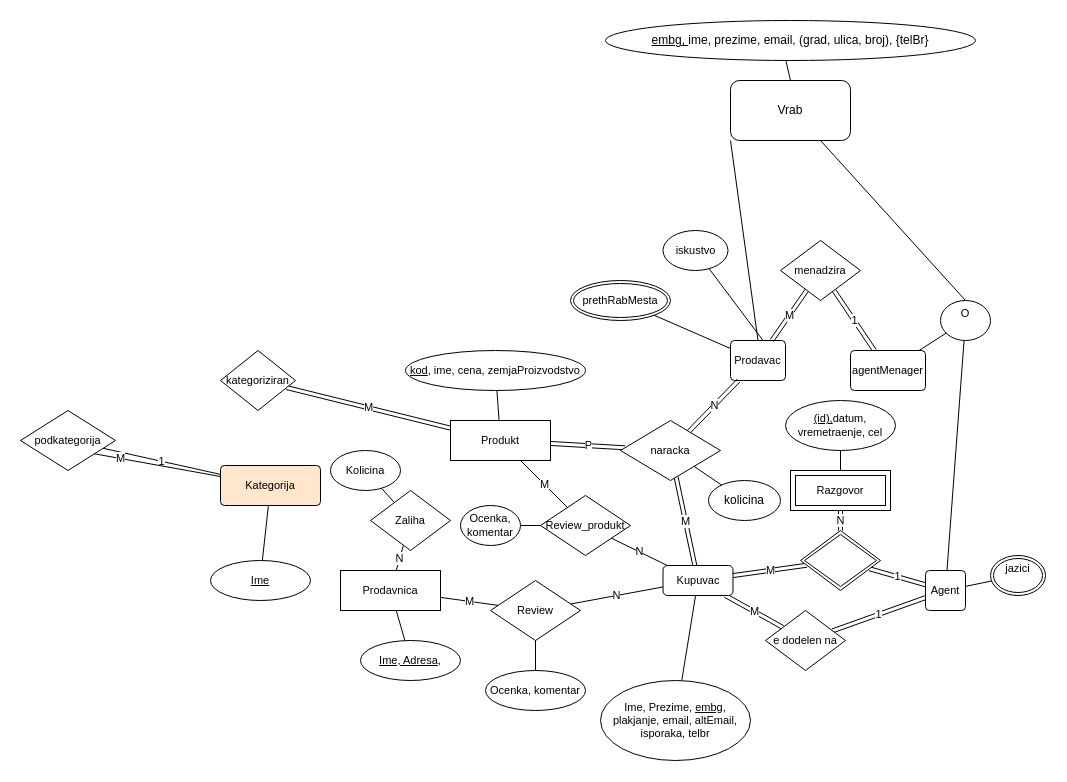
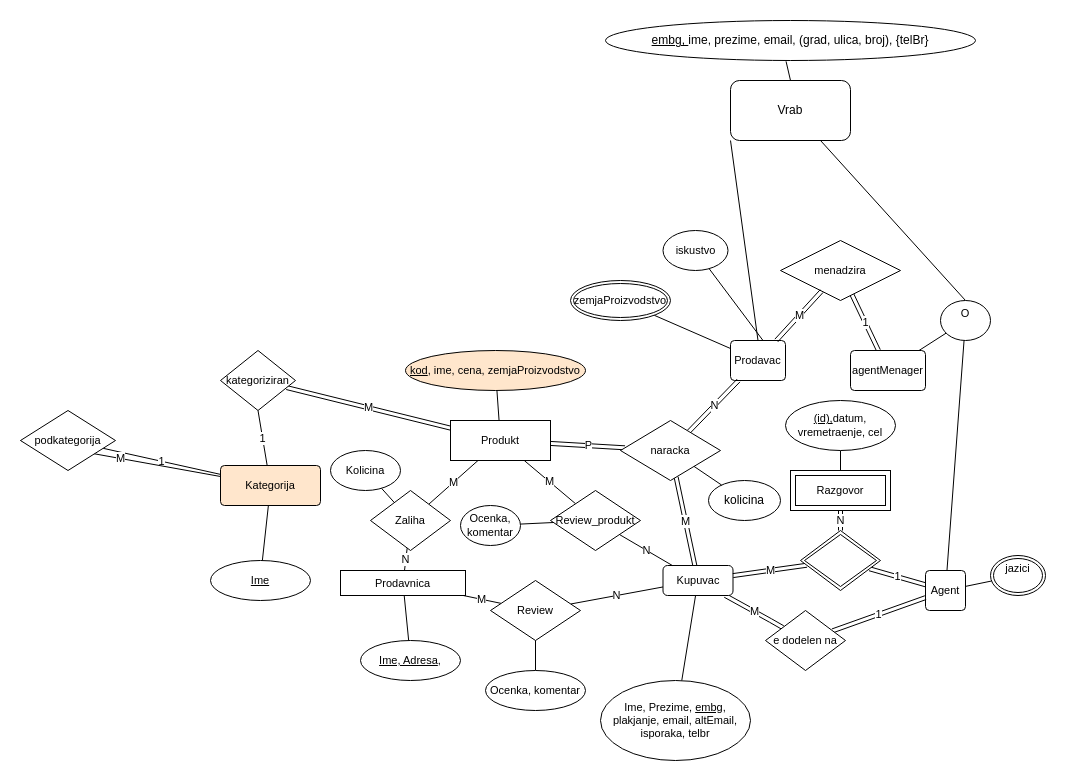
node "menadzira": size 80x60 -> 120x60
node "prethRabMesta": label "prethRabMesta" -> "zemjaProizvodstvo"
node "kod, ime, cena, zemjaProizvodstvo": fillcolor #ffffff -> #ffe6cc
edge "kategoriziran" -- "Kategorija": added, label "1"
edge "Produkt" -- "Zaliha": added, label "M"
node "Review_produkt": moved (586, 526) -> (596, 521)
node "Prodavnica": size 100x40 -> 125x25
